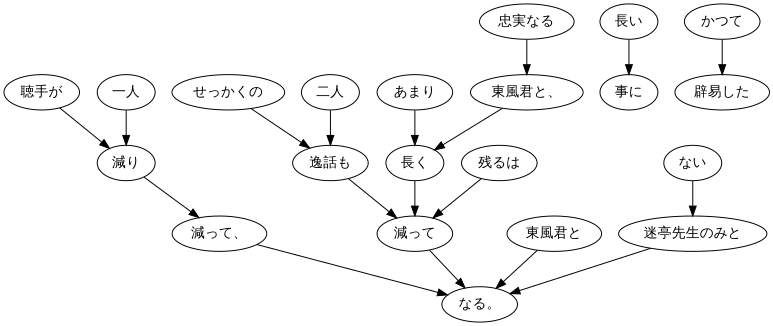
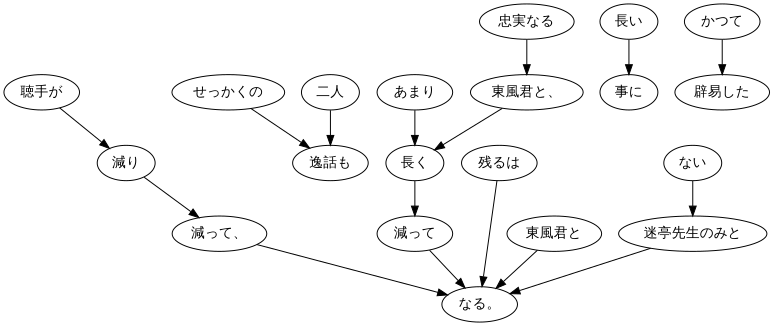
node "一人": removed
edge "逸話も" -> "減って": removed
edge "残るは" -> "減って": now "残るは" -> "なる。"
